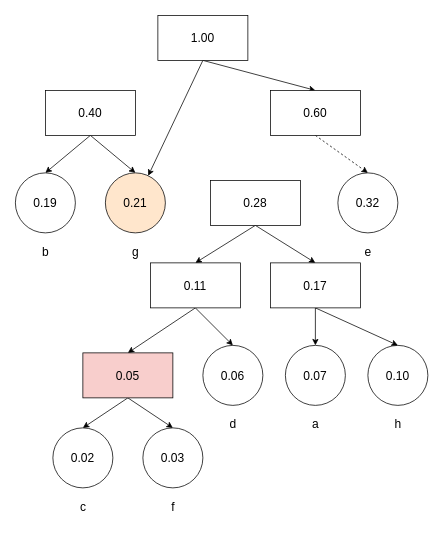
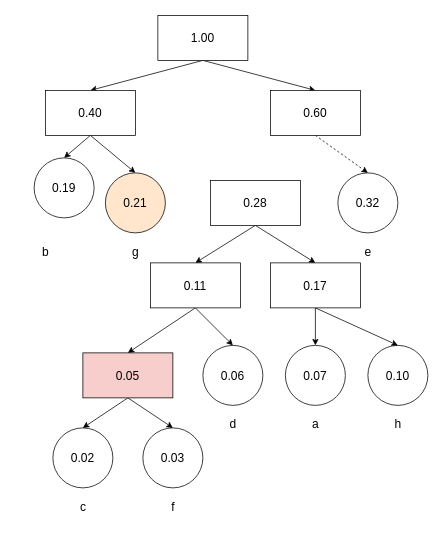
edge "1.00" -> "0.21": now "1.00" -> "0.40"
node "0.19": moved (45, 203) -> (64, 188)
